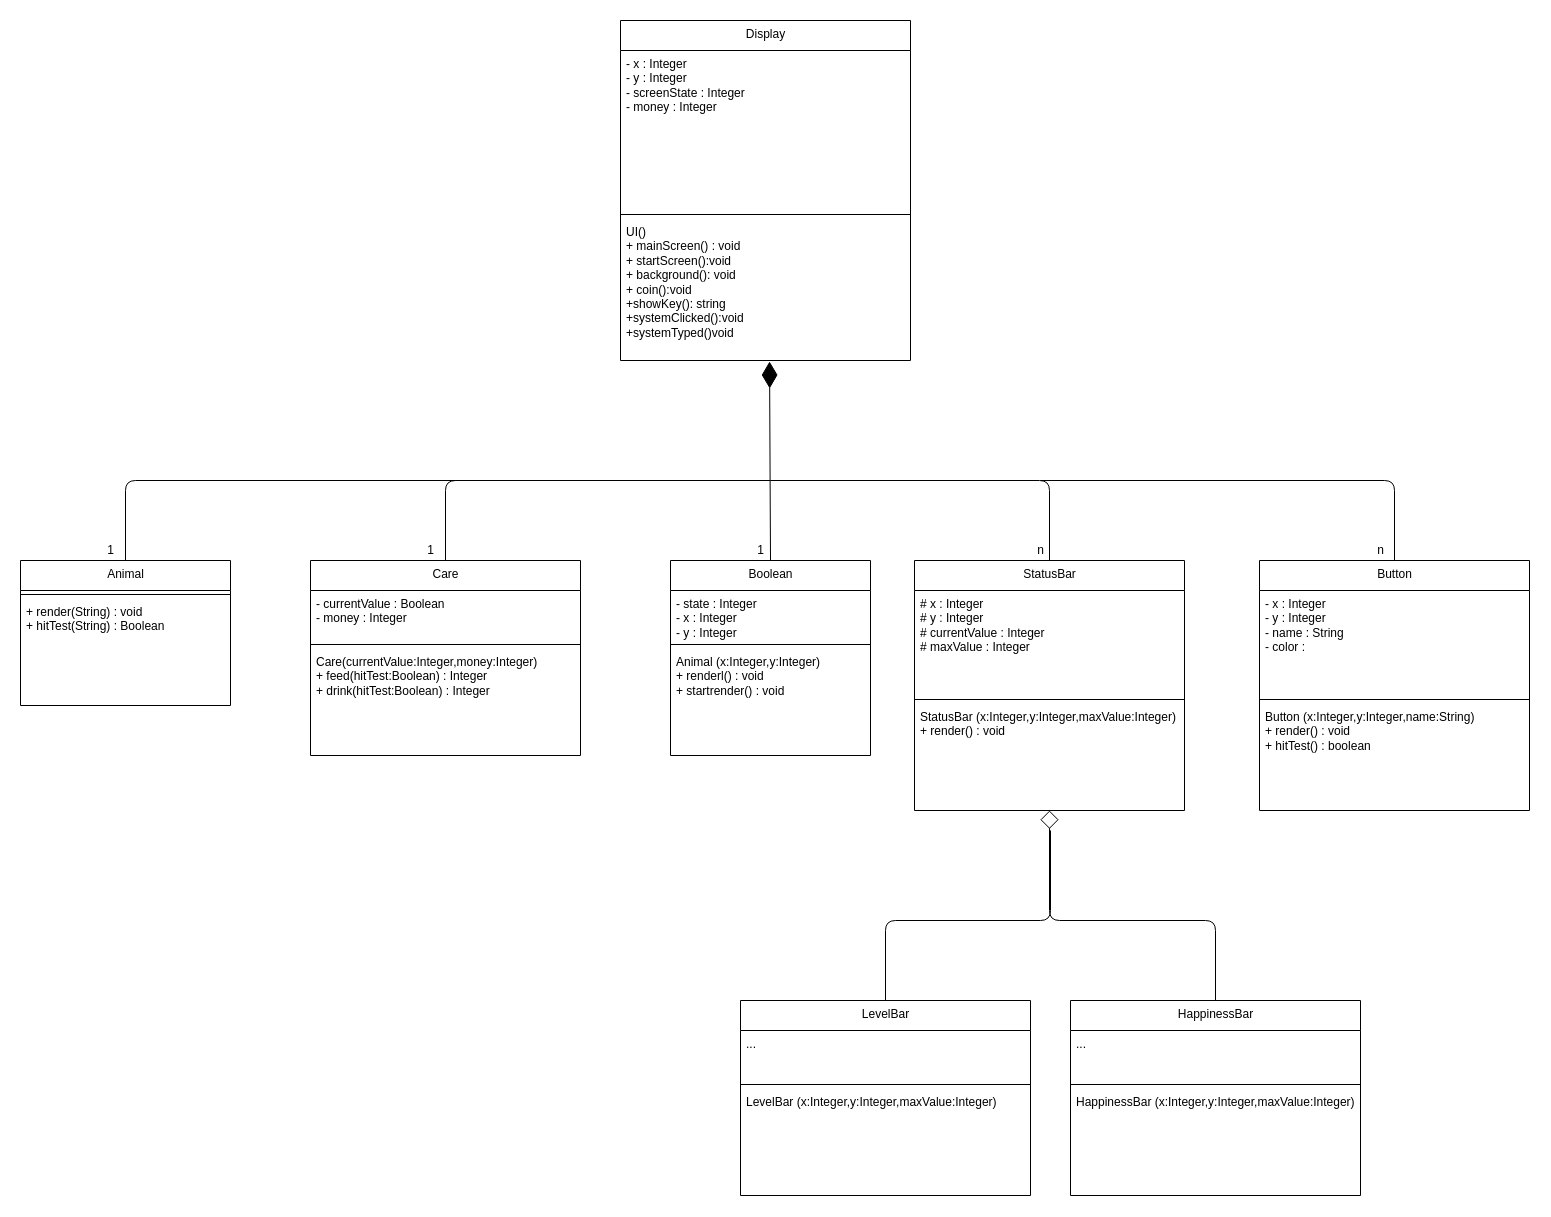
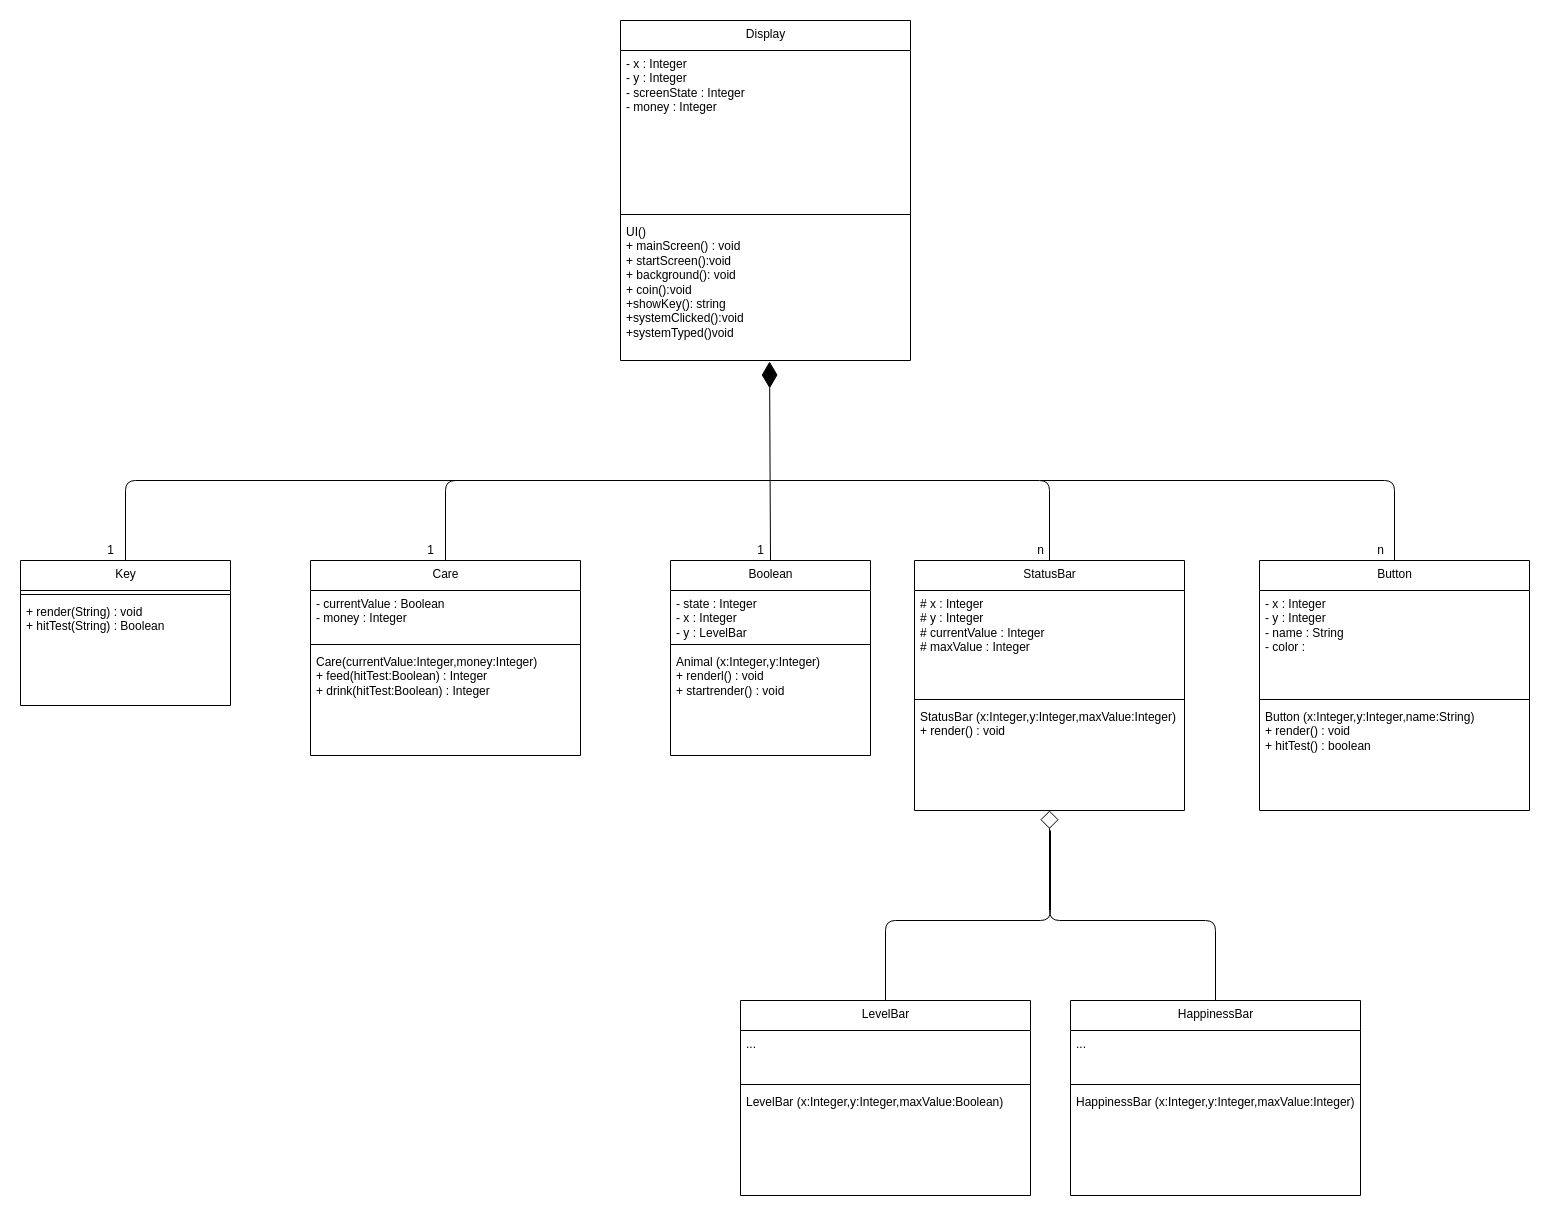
node "Animal": label "Animal" -> "Key"
node "- state : Integer - x : Integer - y : Integer": label "- state : Integer - x : Integer - y : Integer" -> "- state : Integer - x : Integer - y : LevelBar"
node "LevelBar (x:Integer,y:Integer,maxValue:Integer)": label "LevelBar (x:Integer,y:Integer,maxValue:Integer)" -> "LevelBar (x:Integer,y:Integer,maxValue:Boolean)"
